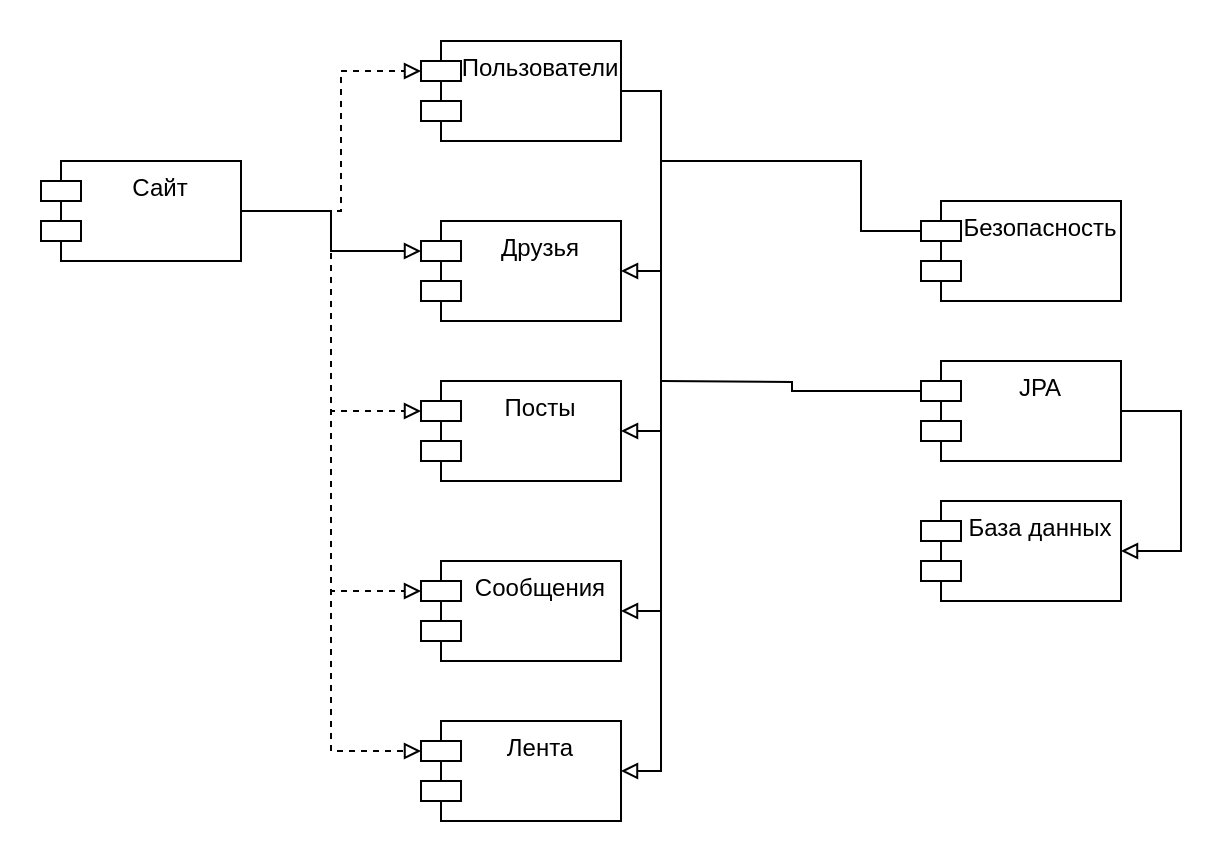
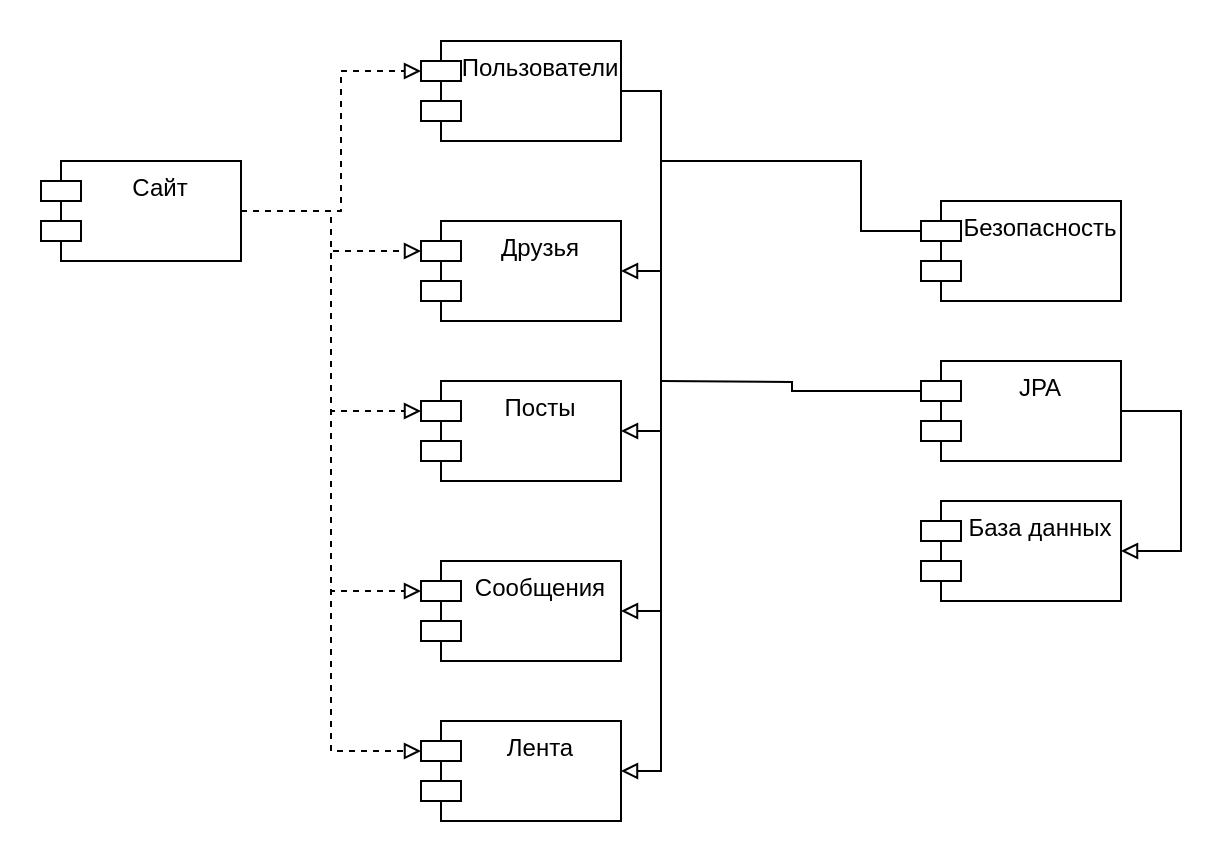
edge "Сайт" -> "Друзья": style solid -> dashed
